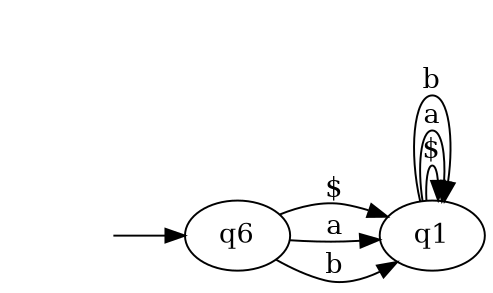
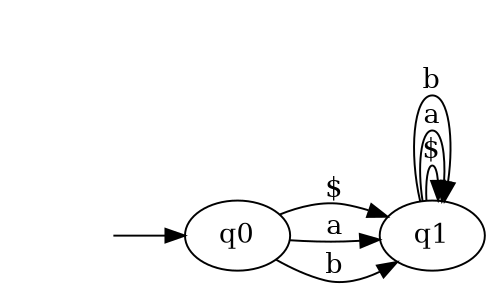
node "q6": label "q6" -> "q0"
